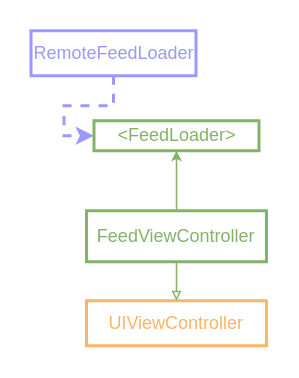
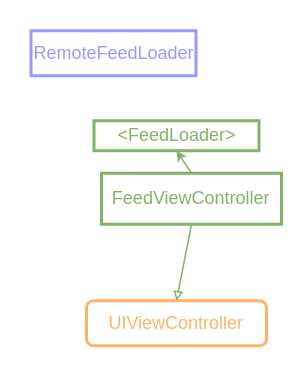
edge "RemoteFeedLoader" -> "<FeedLoader>": removed
node "FeedViewController": moved (176, 236) -> (191, 199)
node "UIViewController": shape rectangle -> rounded rectangle
